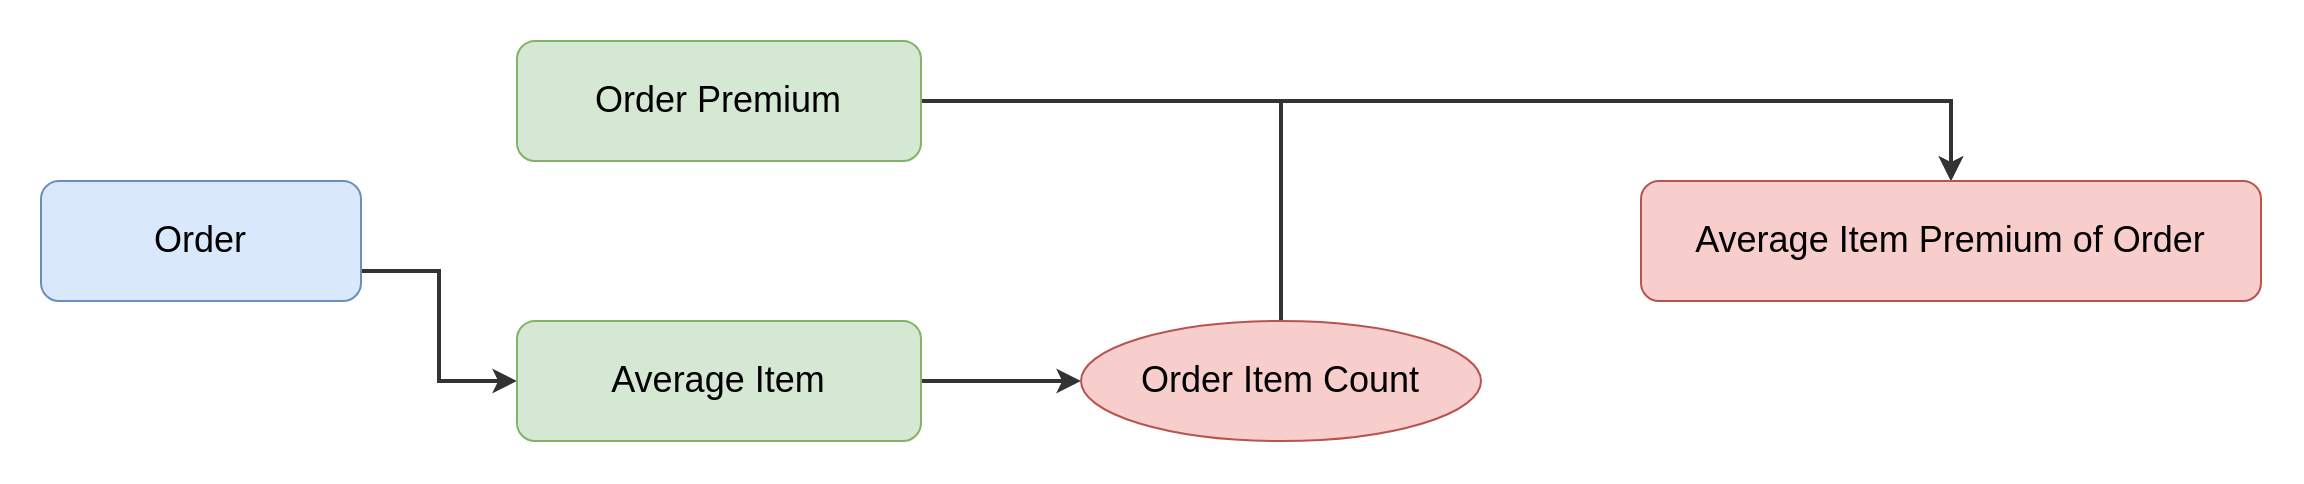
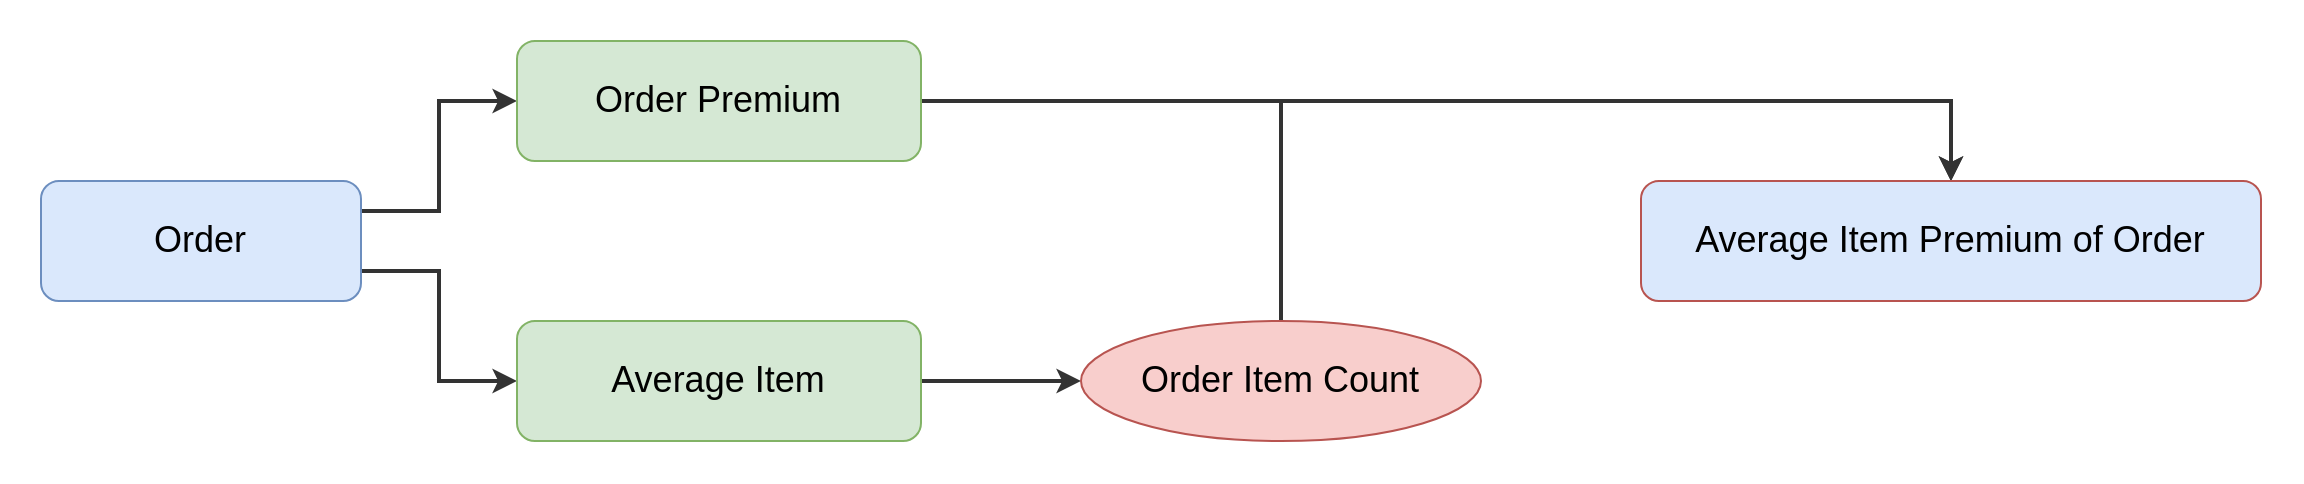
edge "Order" -> "Order Premium": added
node "Average Item Premium of Order": fillcolor #f8cecc -> #dae8fc
